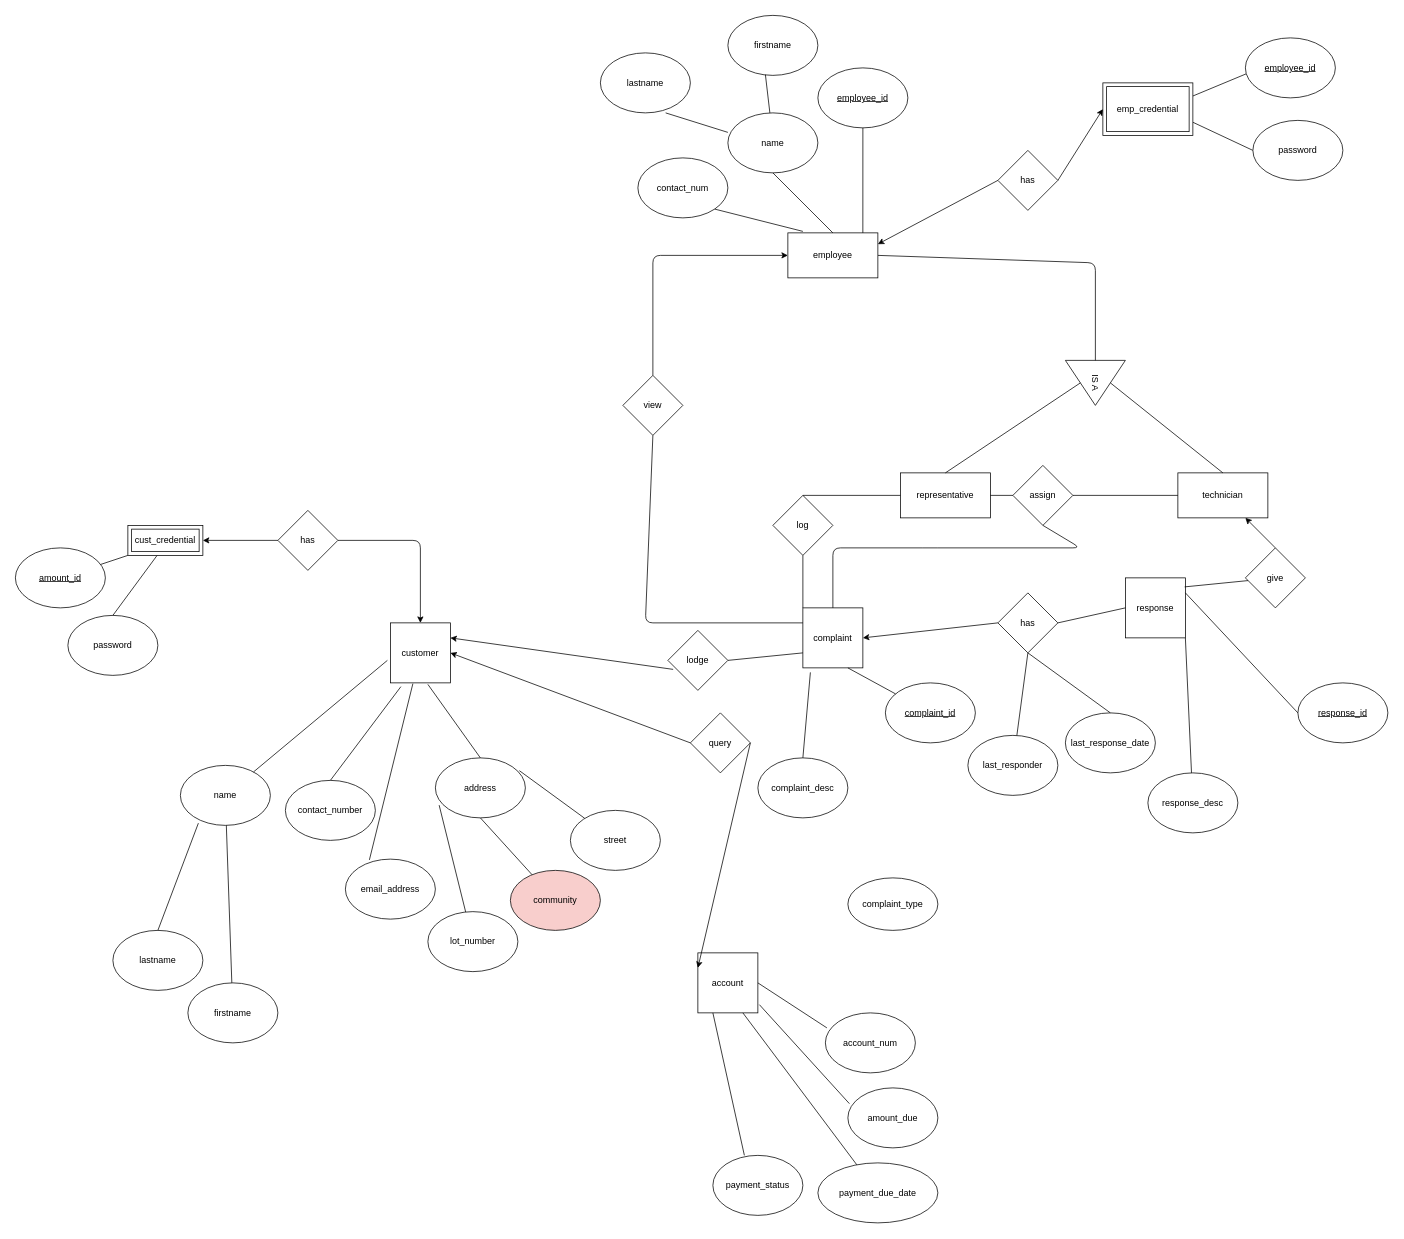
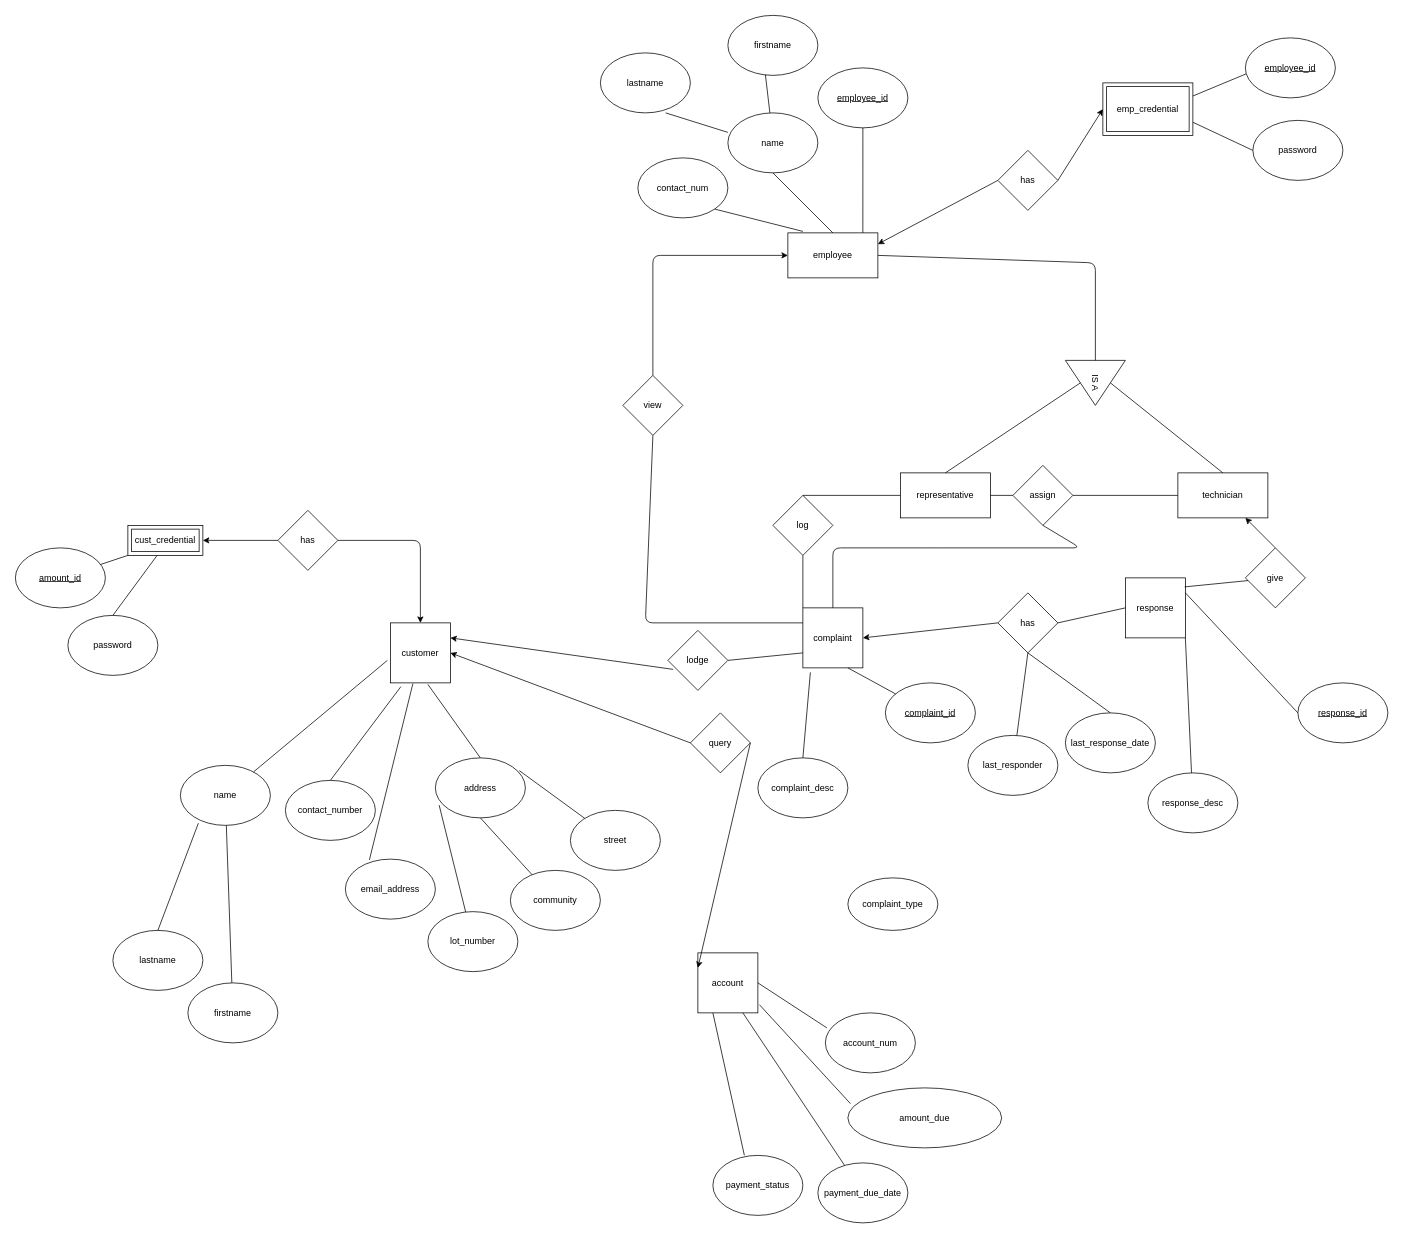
node "community": fillcolor #f8cecc -> #ffffff
node "amount_due": size 90x60 -> 154x60
node "payment_due_date": size 120x60 -> 90x60
